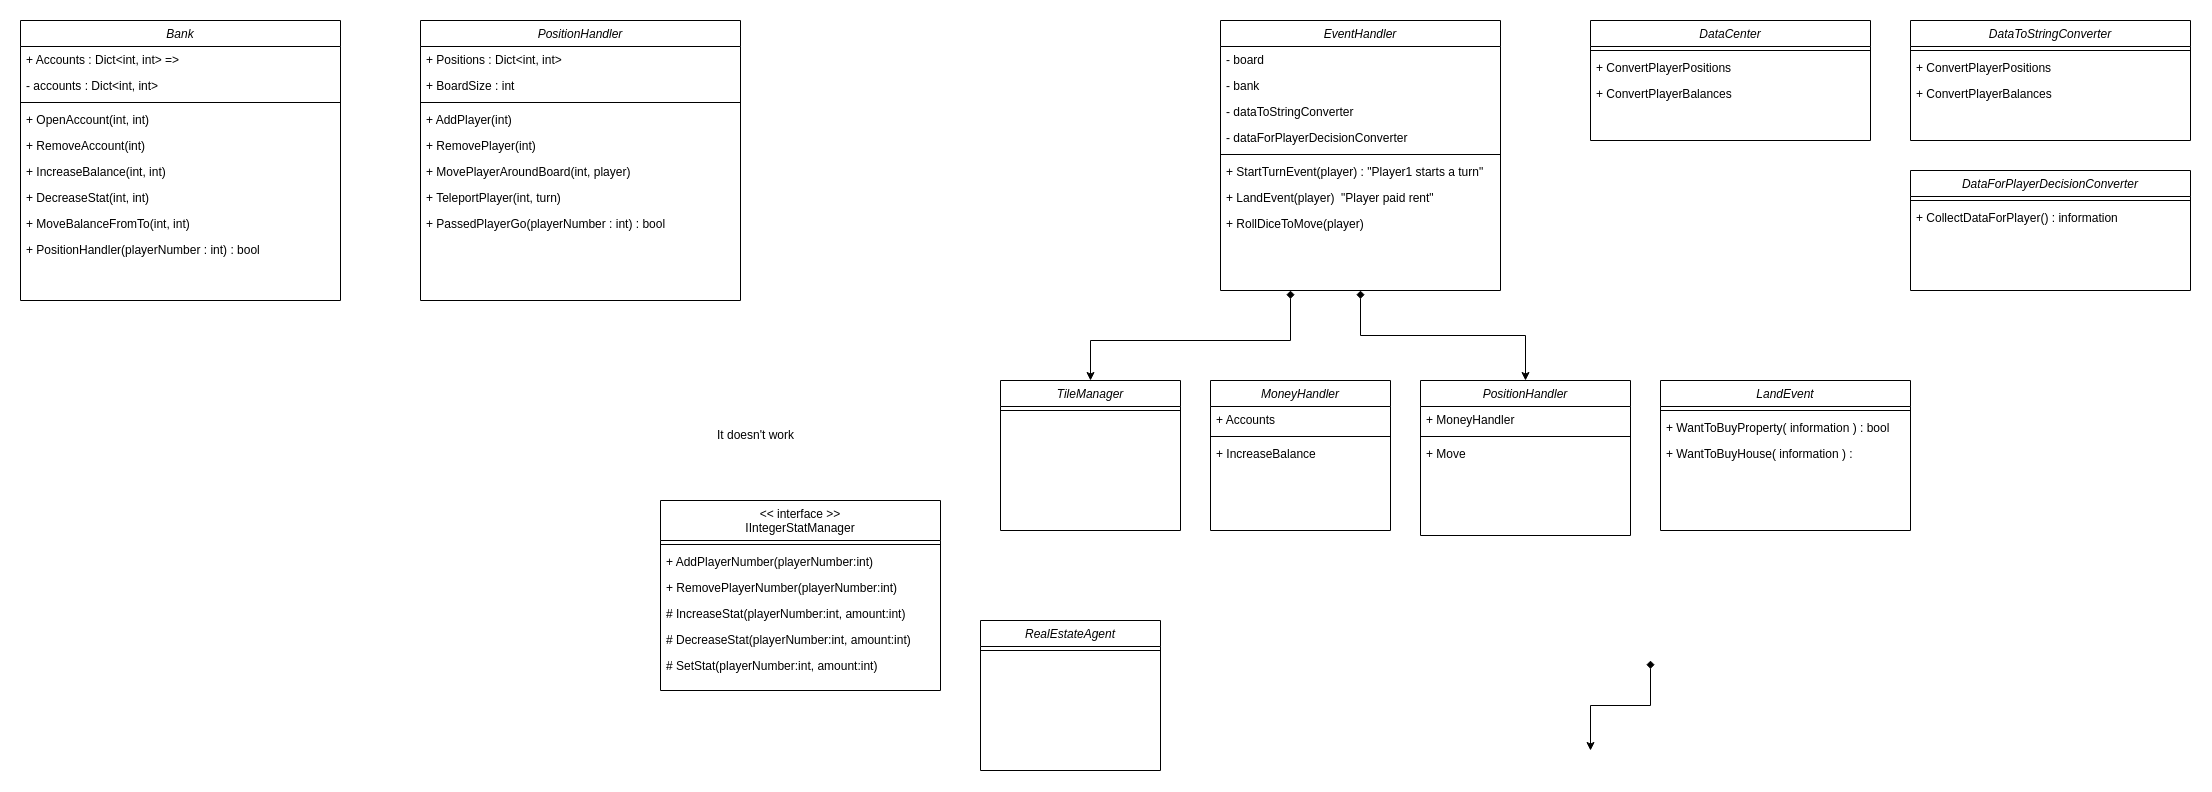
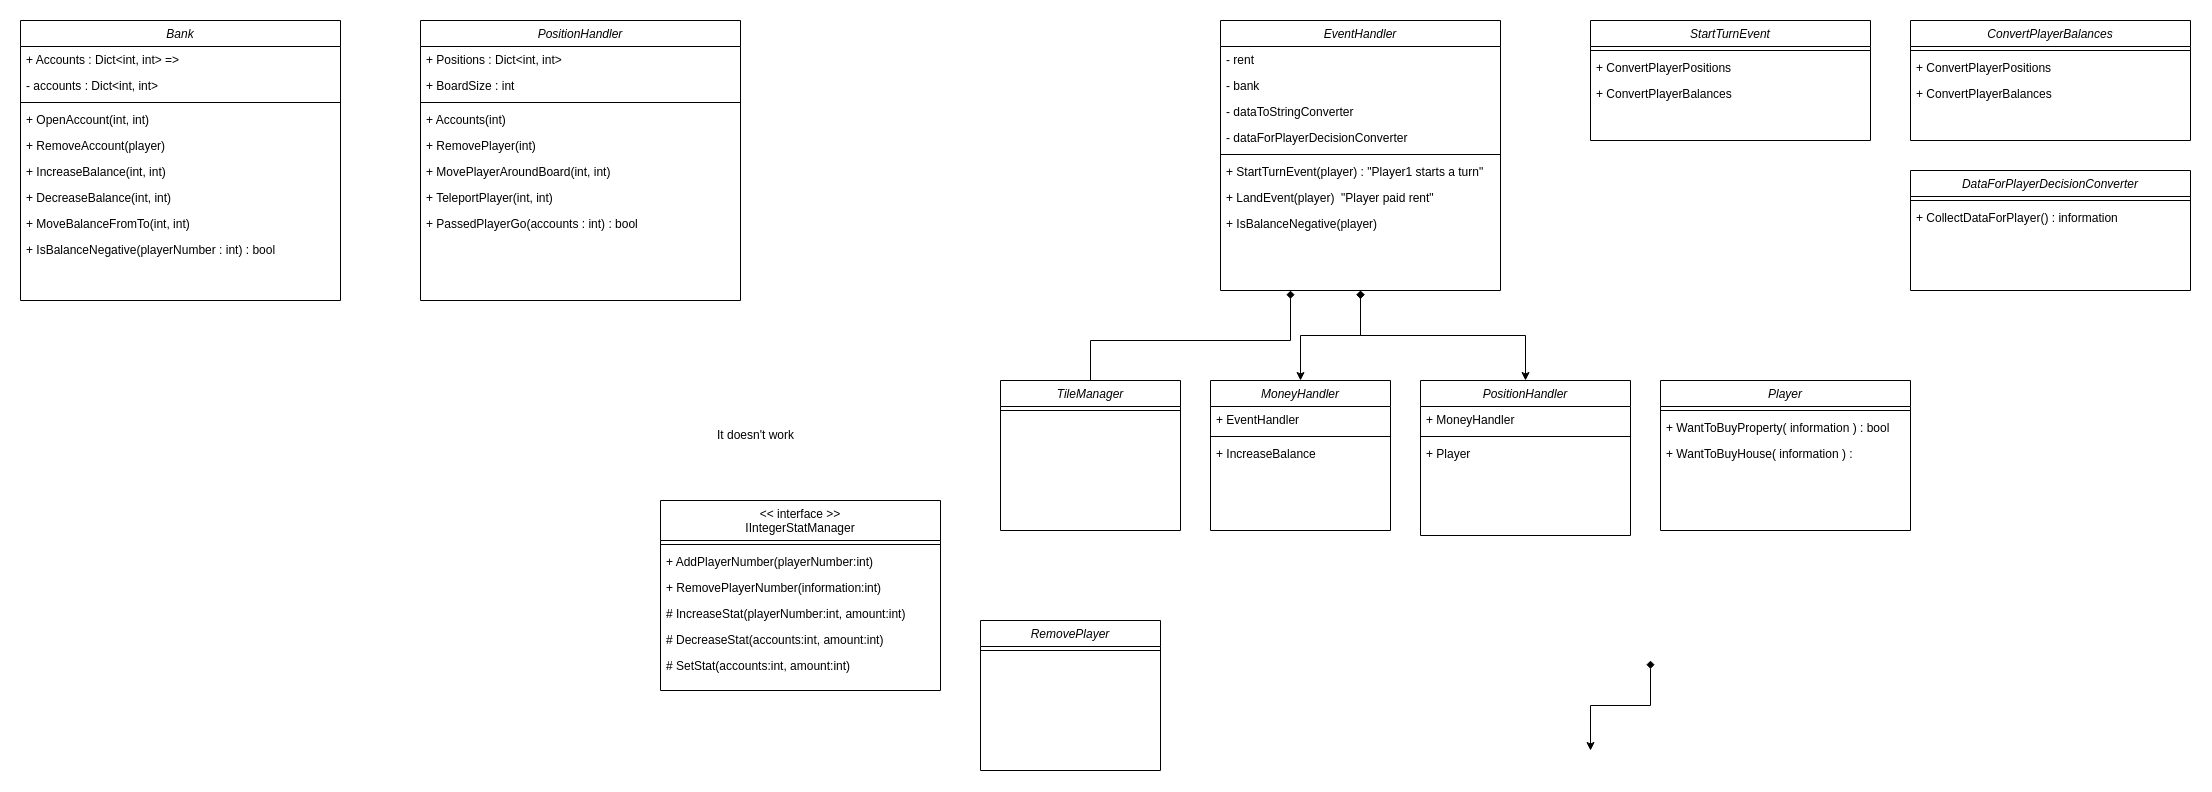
node "DataCenter": label "DataCenter" -> "StartTurnEvent"
node "DataToStringConverter": label "DataToStringConverter" -> "ConvertPlayerBalances"
node "- board": label "- board" -> "- rent"
node "+ AddPlayer(int)": label "+ AddPlayer(int)" -> "+ Accounts(int)"
node "+ RemoveAccount(int)": label "+ RemoveAccount(int)" -> "+ RemoveAccount(player)"
node "+ MovePlayerAroundBoard(int, player)": label "+ MovePlayerAroundBoard(int, player)" -> "+ MovePlayerAroundBoard(int, int)"
node "+ DecreaseStat(int, int)": label "+ DecreaseStat(int, int)" -> "+ DecreaseBalance(int, int)"
node "+ TeleportPlayer(int, turn)": label "+ TeleportPlayer(int, turn)" -> "+ TeleportPlayer(int, int)"
node "+ PassedPlayerGo(playerNumber : int) : bool": label "+ PassedPlayerGo(playerNumber : int) : bool" -> "+ PassedPlayerGo(accounts : int) : bool"
node "+ RollDiceToMove(player)": label "+ RollDiceToMove(player)" -> "+ IsBalanceNegative(player)"
node "+ PositionHandler(playerNumber : int) : bool": label "+ PositionHandler(playerNumber : int) : bool" -> "+ IsBalanceNegative(playerNumber : int) : bool"
edge "EventHandler" -- "MoneyHandler": added
edge "EventHandler" -- "TileManager": arrowhead classic -> none
node "LandEvent": label "LandEvent" -> "Player"
node "+ Accounts": label "+ Accounts" -> "+ EventHandler"
node "+ Move": label "+ Move" -> "+ Player"
node "+ RemovePlayerNumber(playerNumber:int)": label "+ RemovePlayerNumber(playerNumber:int)" -> "+ RemovePlayerNumber(information:int)"
node "RealEstateAgent": label "RealEstateAgent" -> "RemovePlayer"
node "# DecreaseStat(playerNumber:int, amount:int)": label "# DecreaseStat(playerNumber:int, amount:int)" -> "# DecreaseStat(accounts:int, amount:int)"
node "# SetStat(playerNumber:int, amount:int)": label "# SetStat(playerNumber:int, amount:int)" -> "# SetStat(accounts:int, amount:int)"
